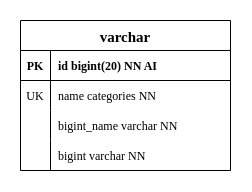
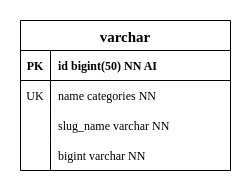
node "id bigint(20) NN AI": label "id bigint(20) NN AI" -> "id bigint(50) NN AI"
node "bigint_name varchar NN": label "bigint_name varchar NN" -> "slug_name varchar NN"
